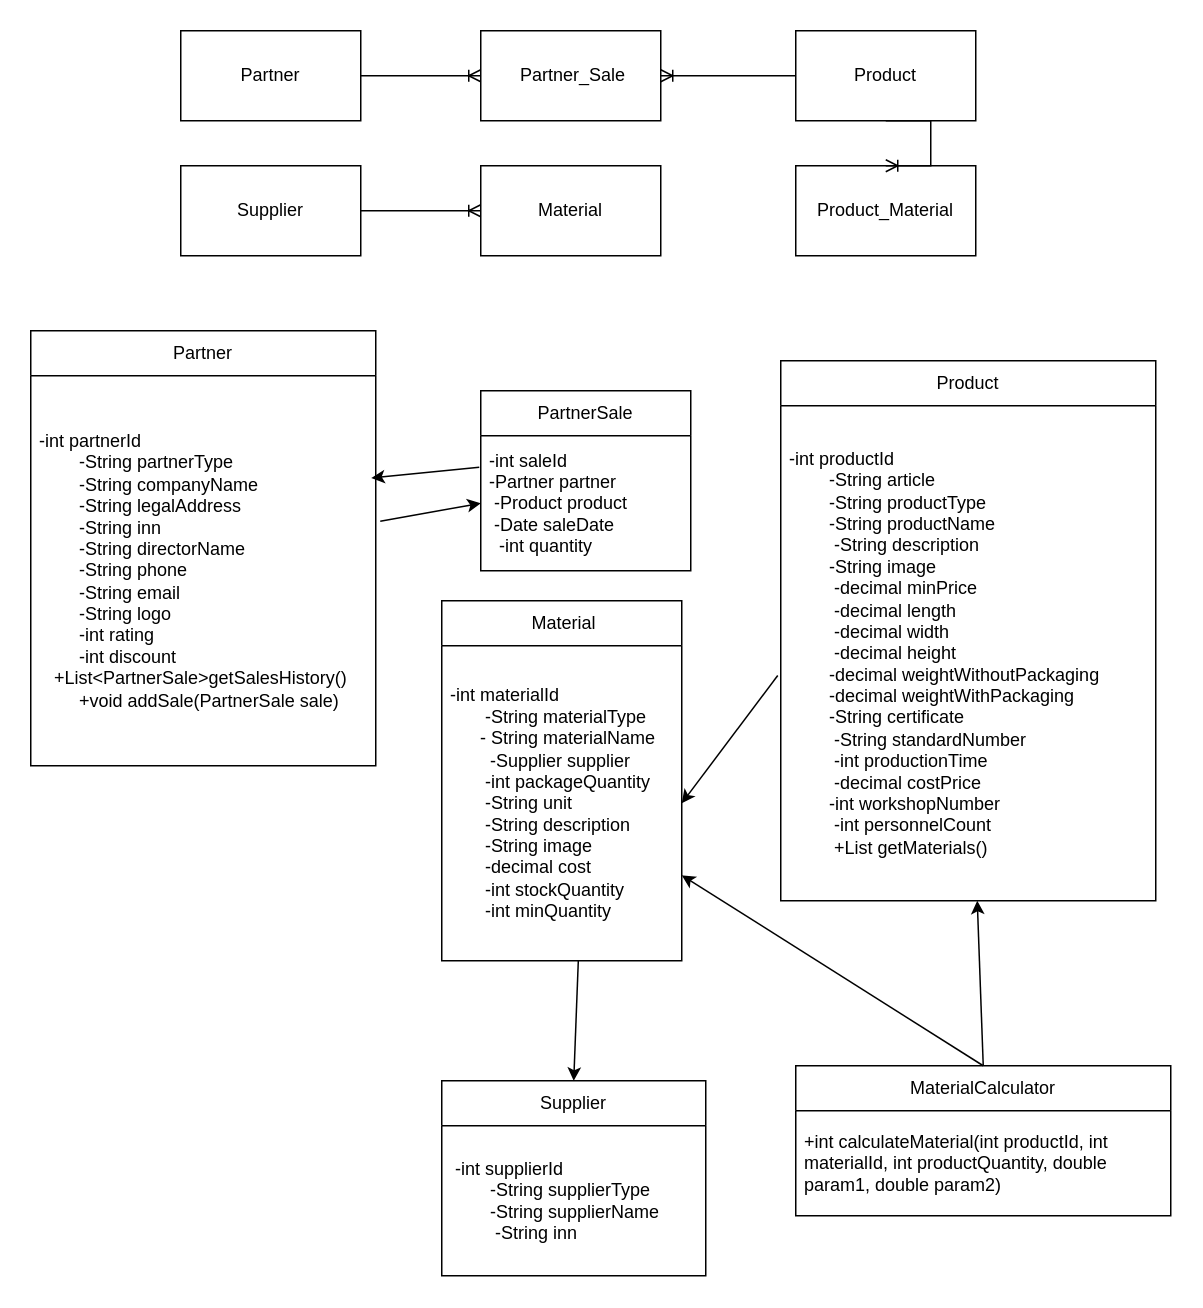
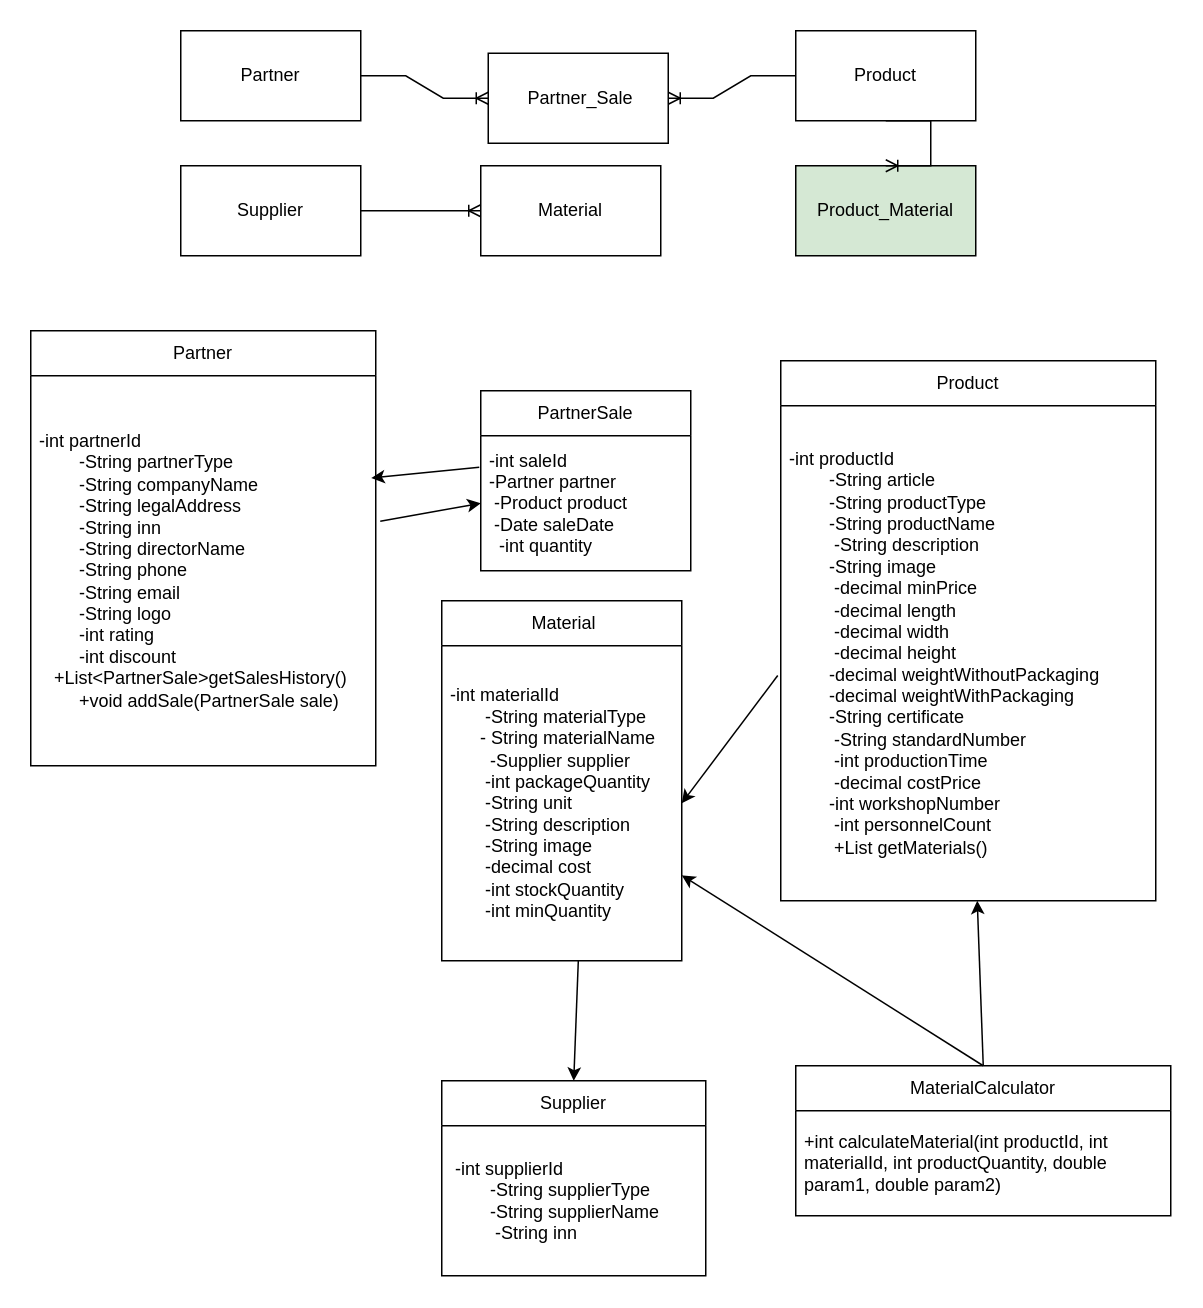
node "Partner_Sale": moved (571, 76) -> (578, 98)
node "Product_Material": fillcolor #ffffff -> #d5e8d4
